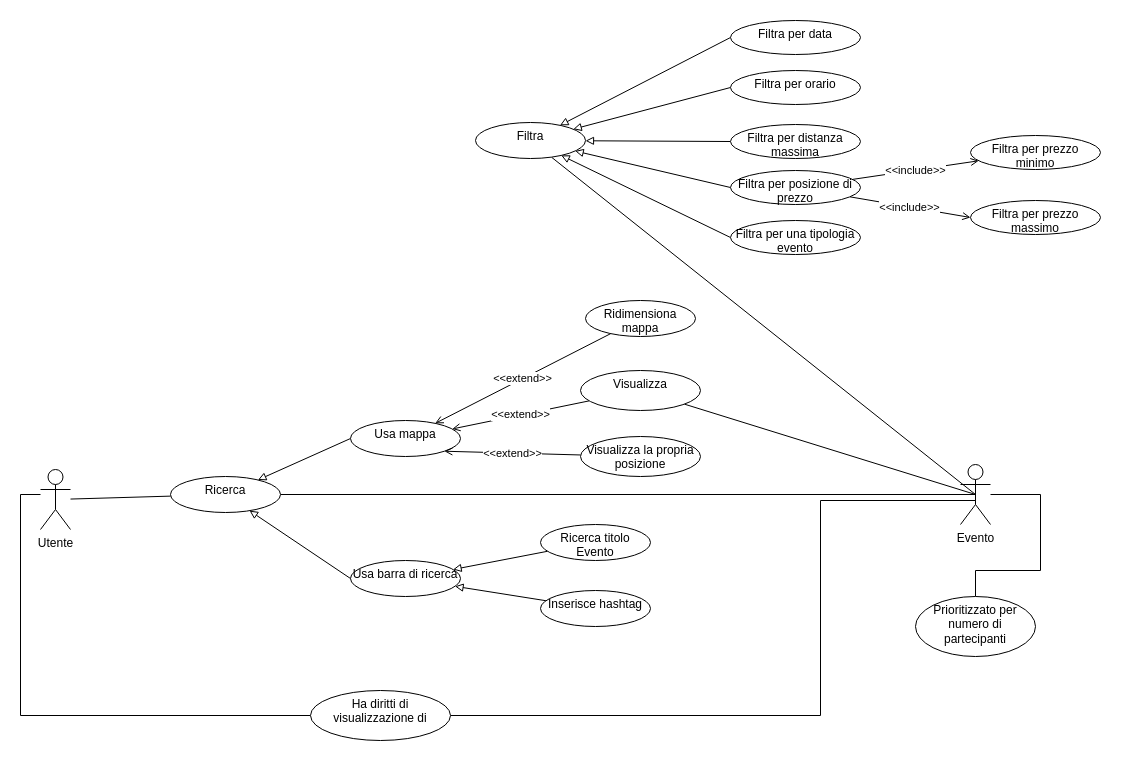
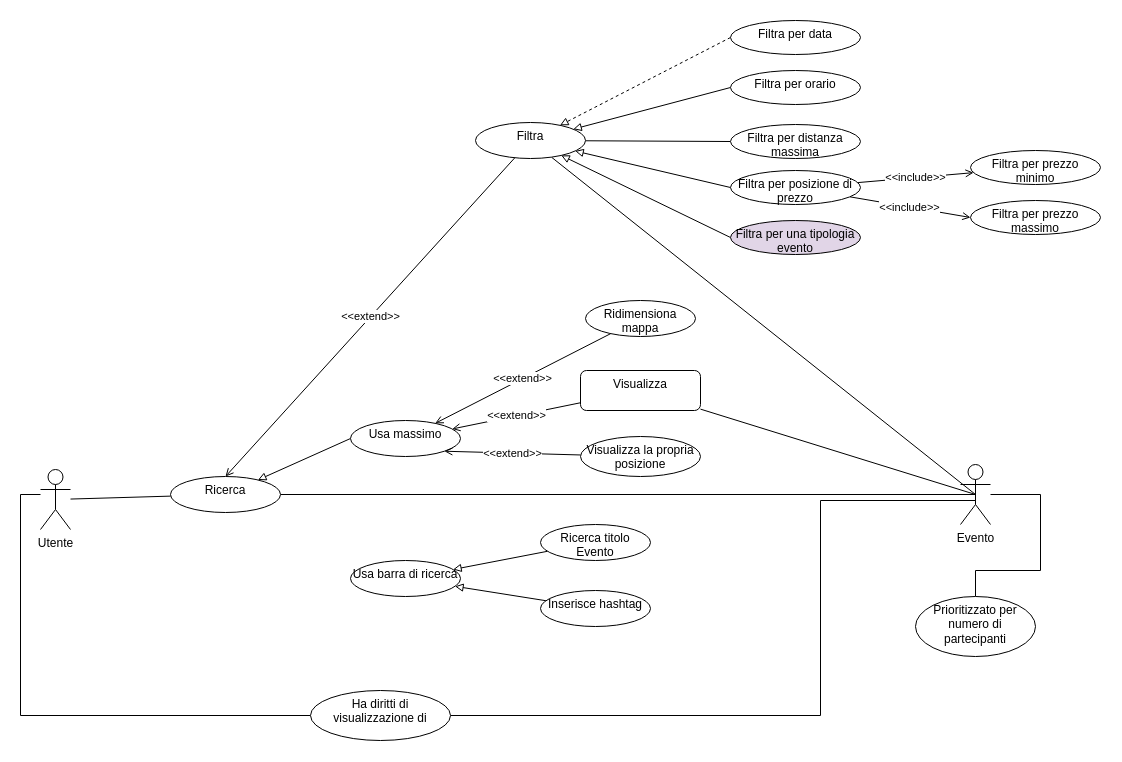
edge "Filtra per data" -> "Filtra": style solid -> dashed
edge "Filtra per distanza massima" -> "Filtra": arrowhead block -> none
node "Filtra per prezzo minimo": moved (1036, 153) -> (1036, 168)
node "Filtra per una tipologia evento": fillcolor #ffffff -> #e1d5e7
edge "Filtra" -> "Ricerca": added, label "<<extend>>"
node "Visualizza": shape ellipse -> rounded rectangle
node "Usa mappa": label "Usa mappa" -> "Usa massimo"
edge "Usa barra di ricerca" -> "Ricerca": removed
